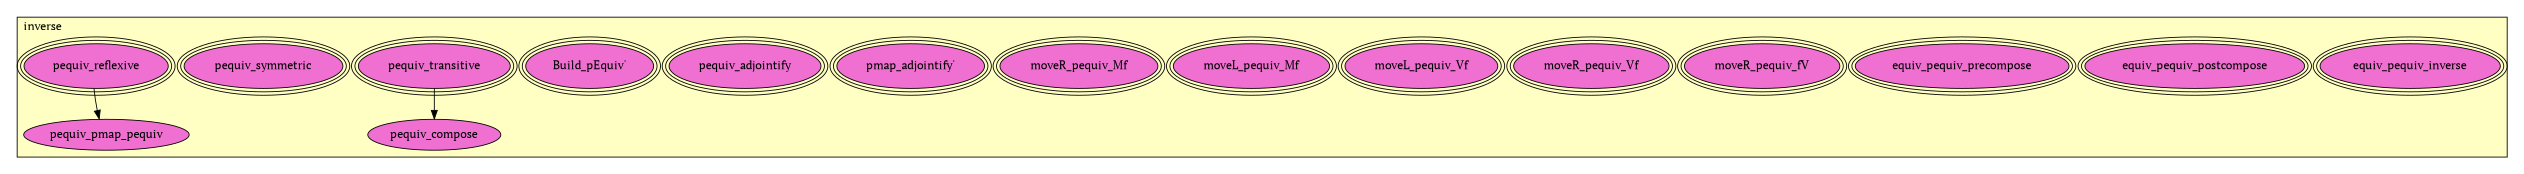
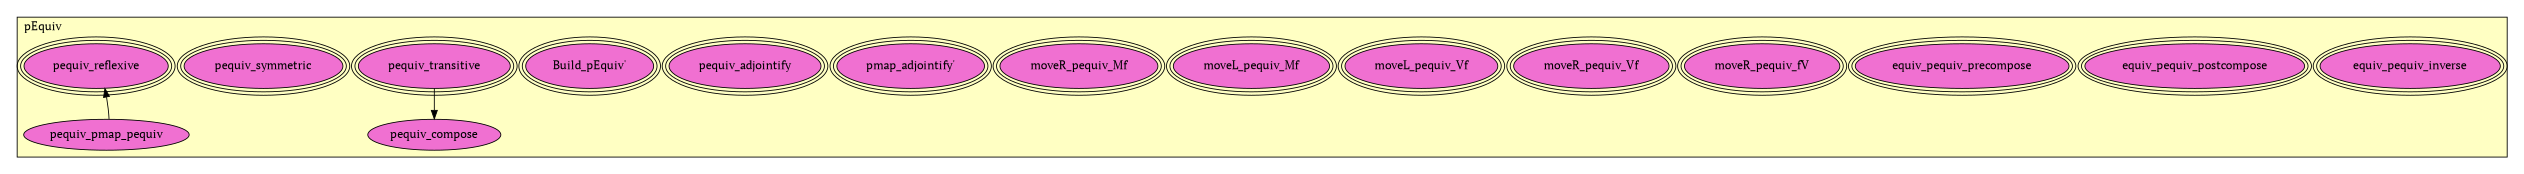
cluster "inverse": label "inverse" -> "pEquiv"
edge "pequiv_reflexive" -> "pequiv_pmap_pequiv": reversed
